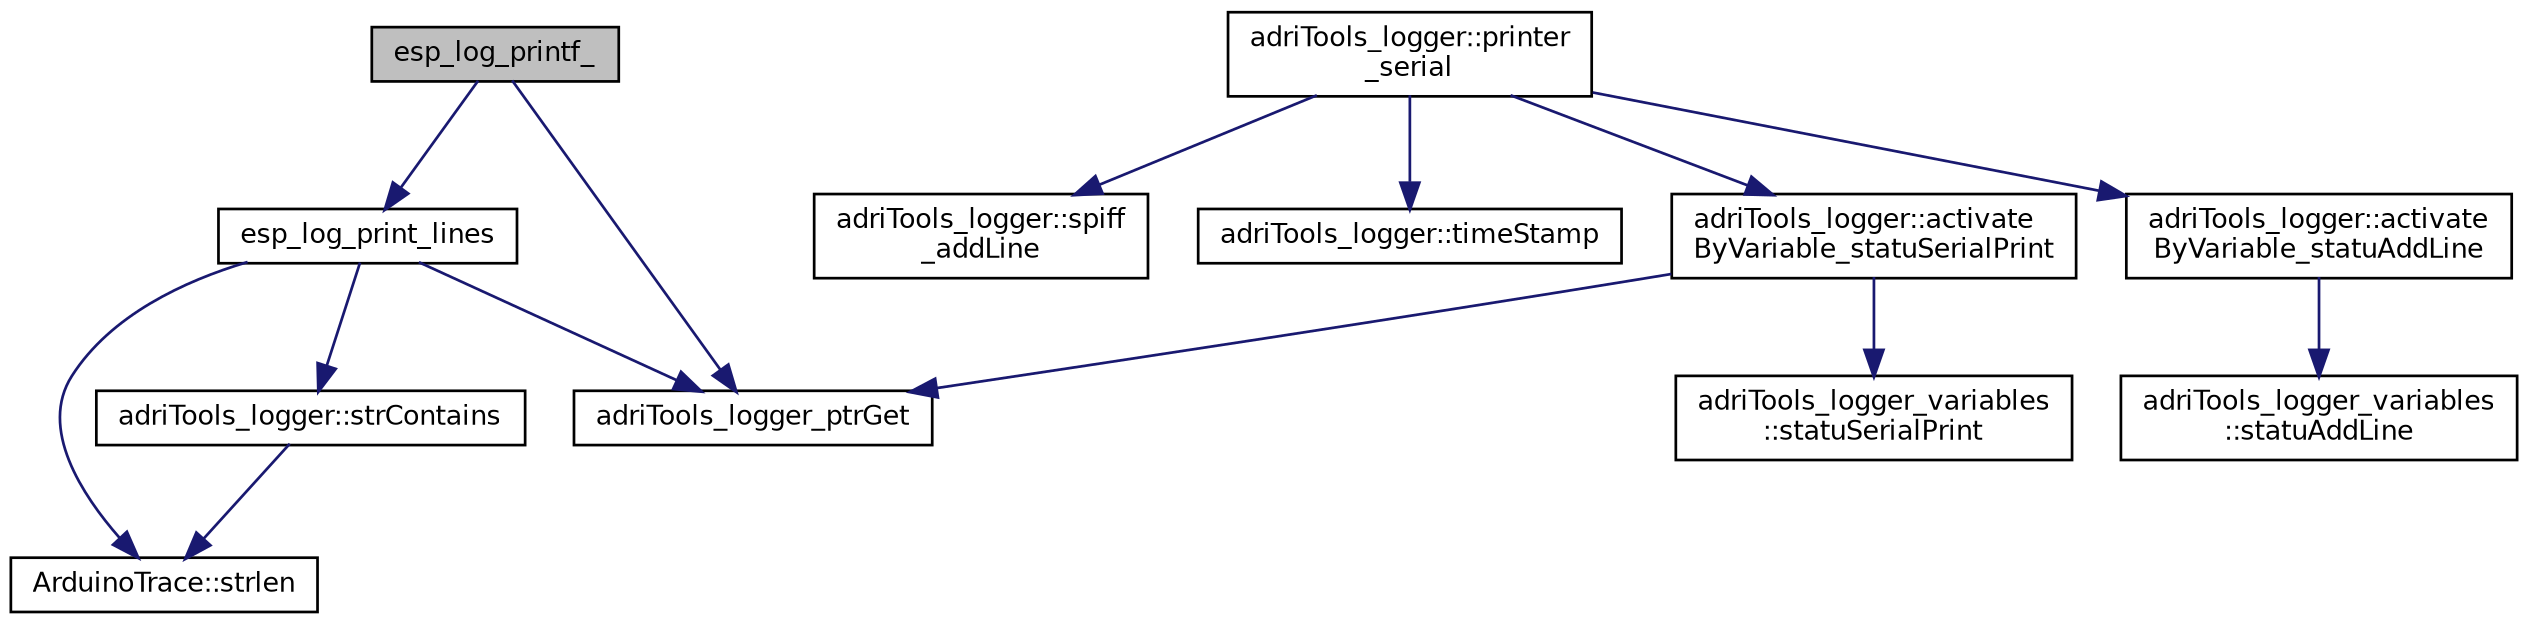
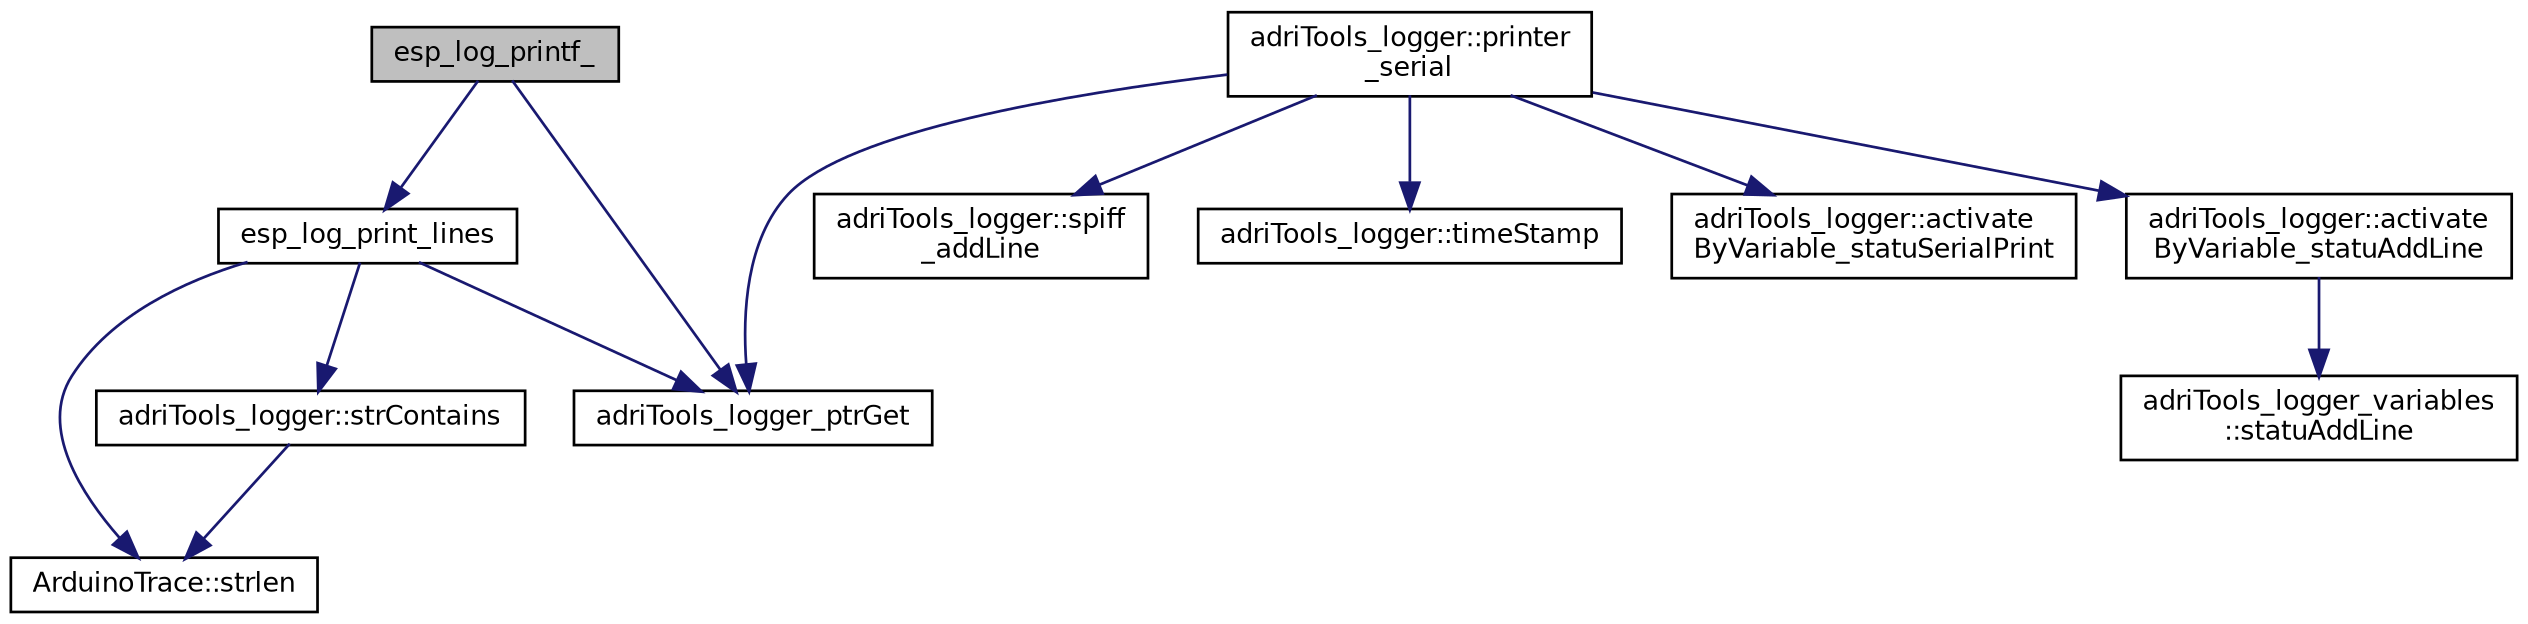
edge "adriTools_logger::activate ByVariable_statuSerialPrint" -> "adriTools_logger_ptrGet": now "adriTools_logger::printer _serial" -> "adriTools_logger_ptrGet"
node "adriTools_logger_variables ::statuSerialPrint": removed
